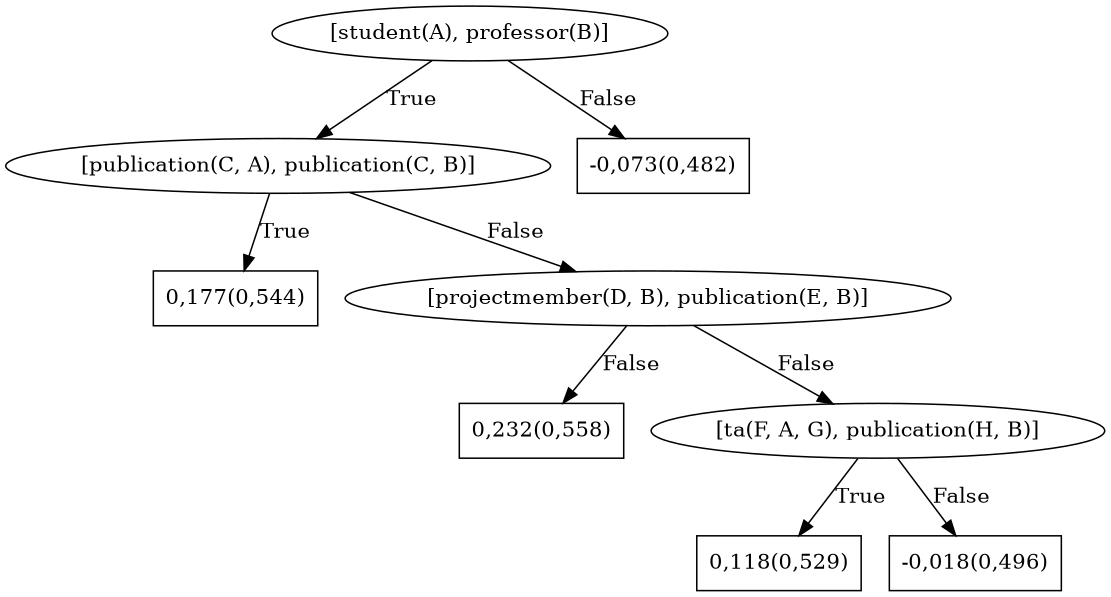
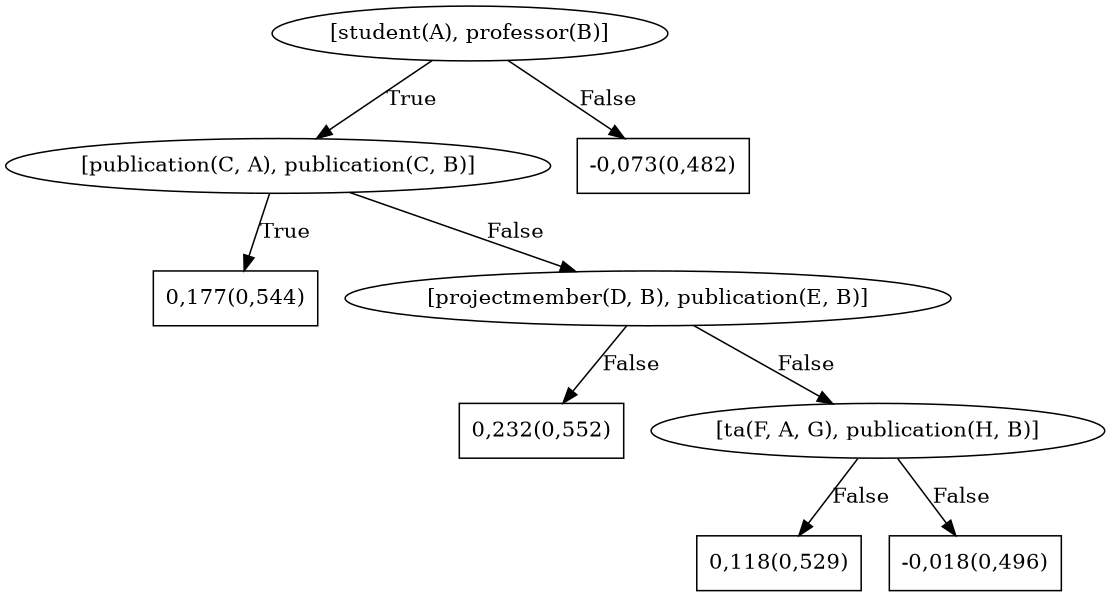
node "0,232(0,558)": label "0,232(0,558)" -> "0,232(0,552)"
edge "[ta(F, A, G), publication(H, B)]" -> "0,118(0,529)": label "True" -> "False"
